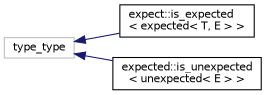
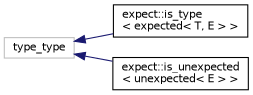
node "expect::is_expected < expected< T, E > >": label "expect::is_expected < expected< T, E > >" -> "expect::is_type < expected< T, E > >"
node "expected::is_unexpected < unexpected< E > >": label "expected::is_unexpected < unexpected< E > >" -> "expect::is_unexpected < unexpected< E > >"
